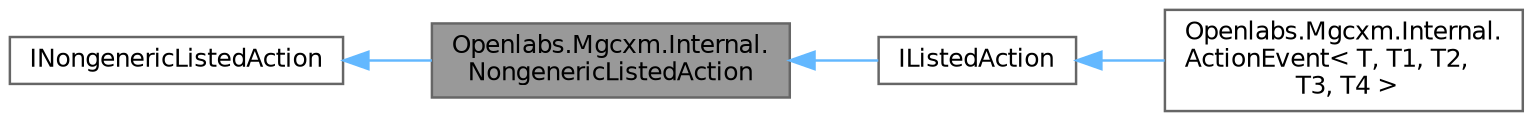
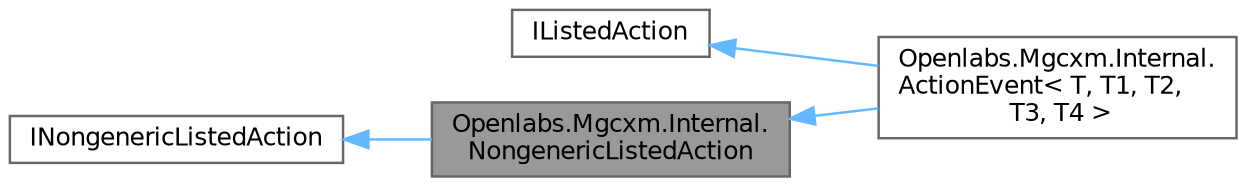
edge "IListedAction" -> "Openlabs.Mgcxm.Internal. NongenericListedAction": now "Openlabs.Mgcxm.Internal. ActionEvent< T, T1, T2, T3, T4 >" -> "Openlabs.Mgcxm.Internal. NongenericListedAction"
